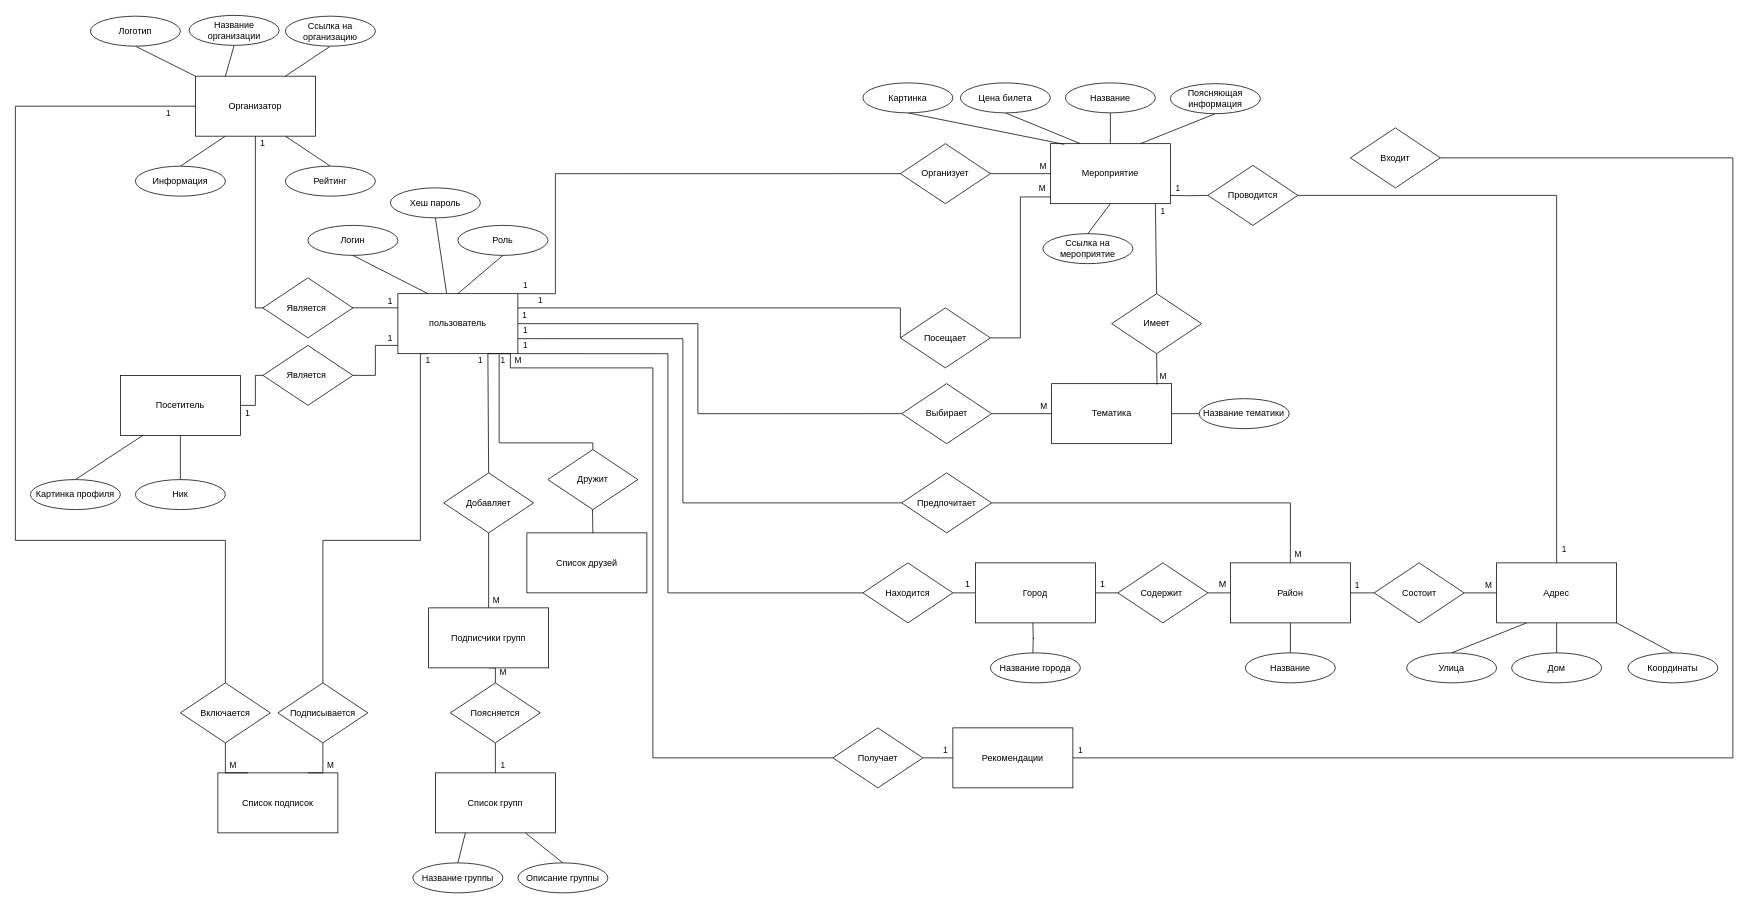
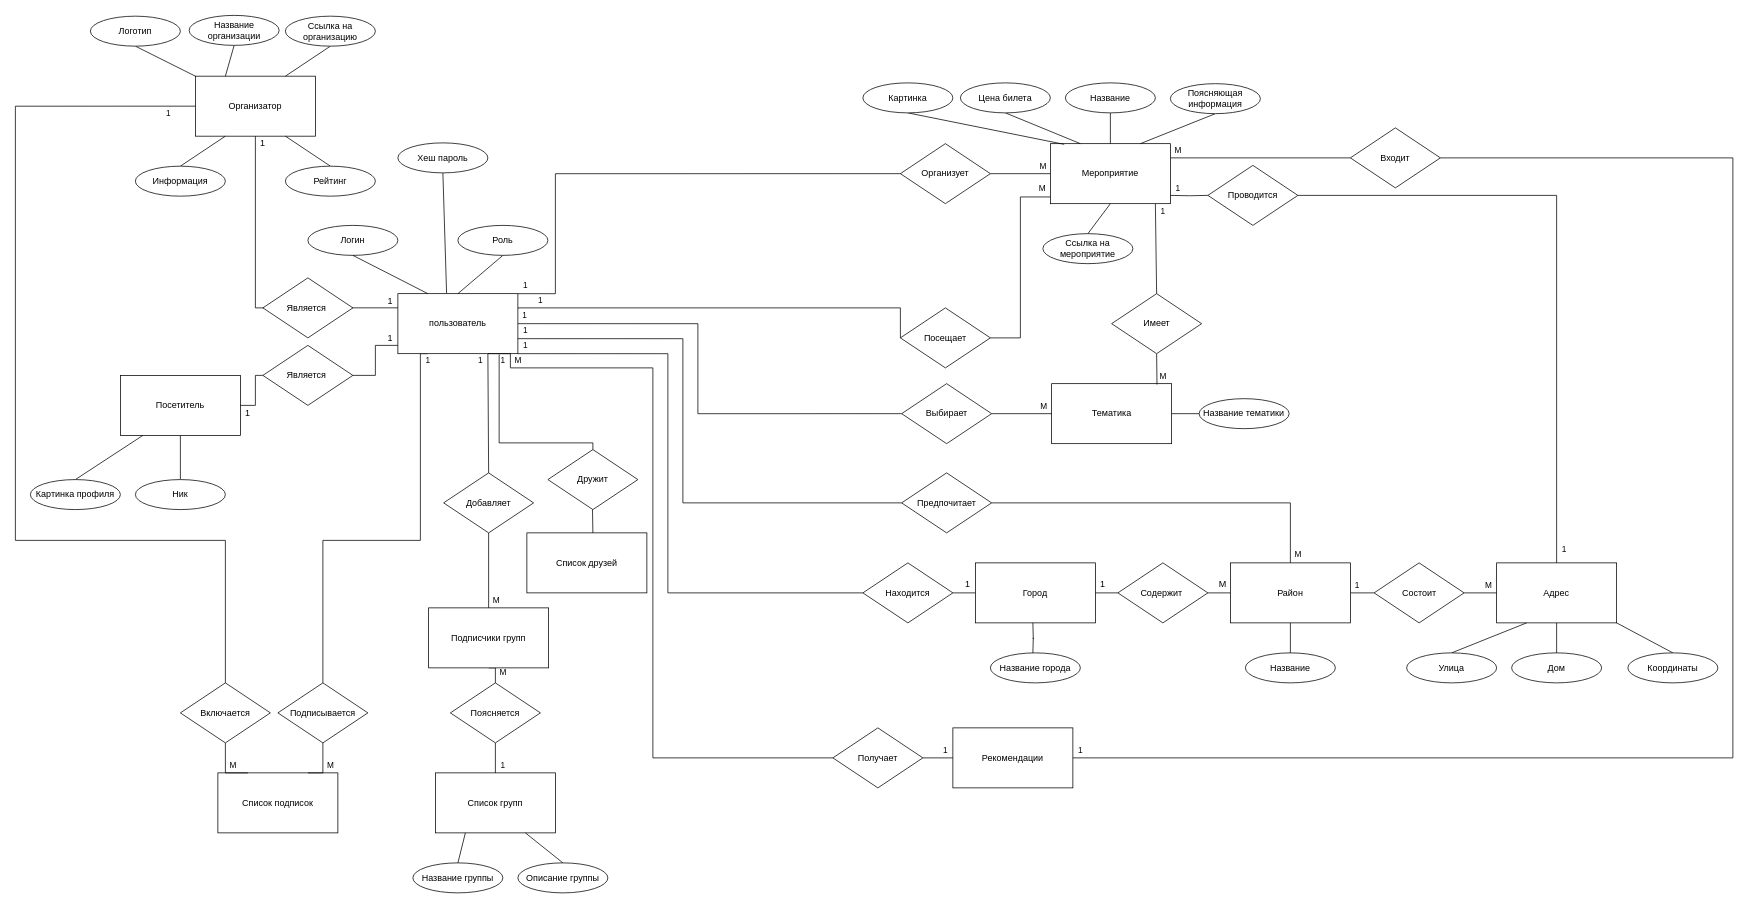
edge "Входит" -- "Мероприятие": added, label "М"
node "Хеш пароль": moved (435, 203) -> (443, 158)
